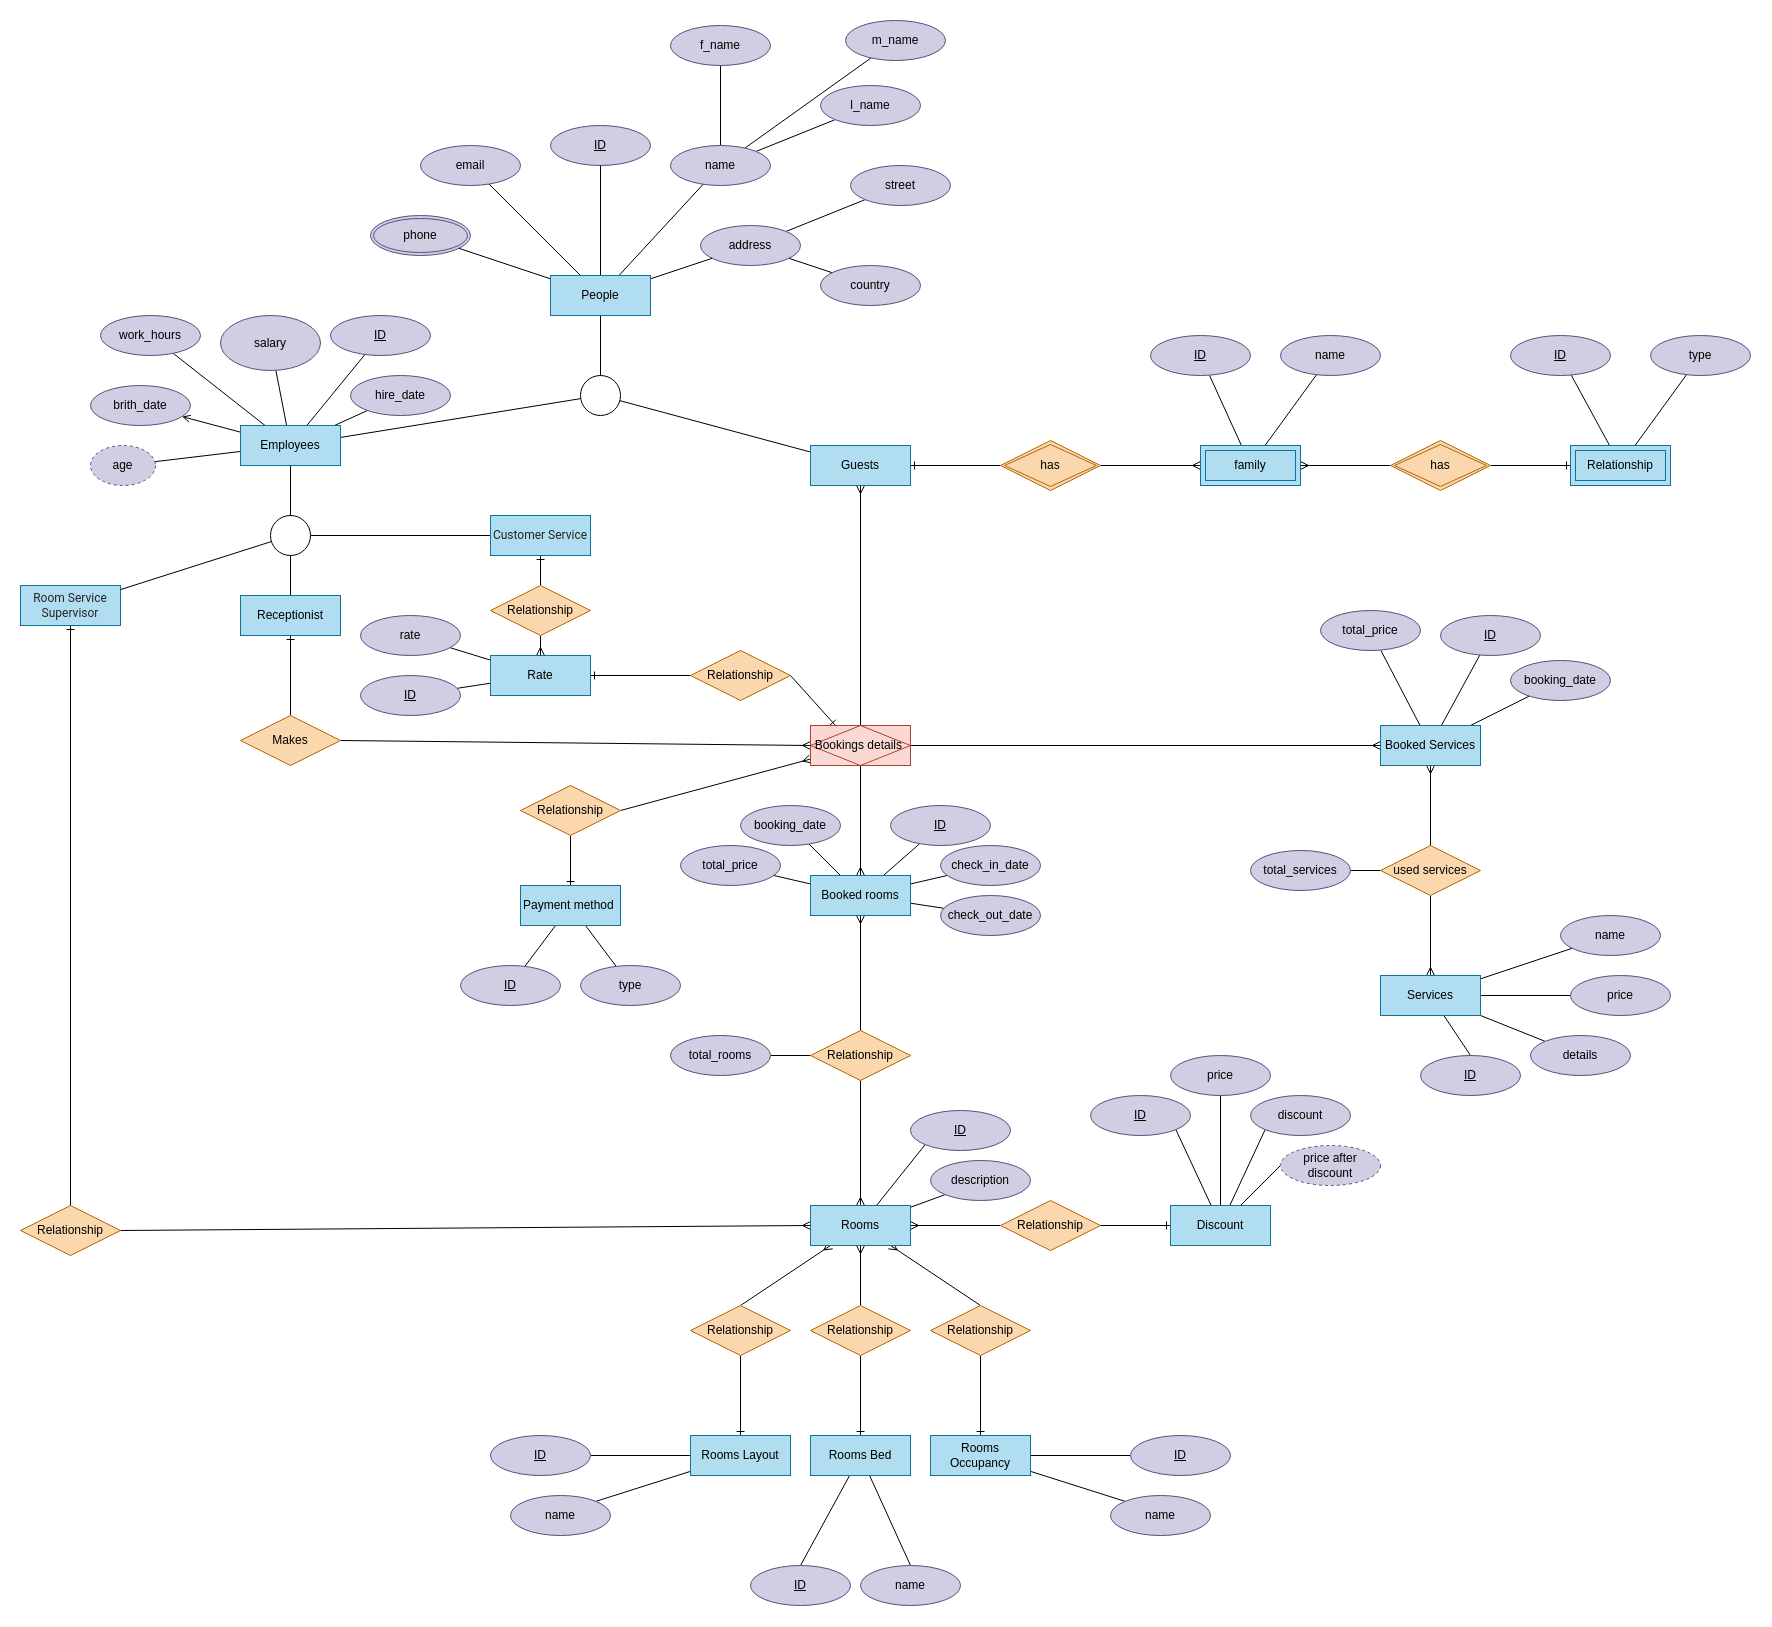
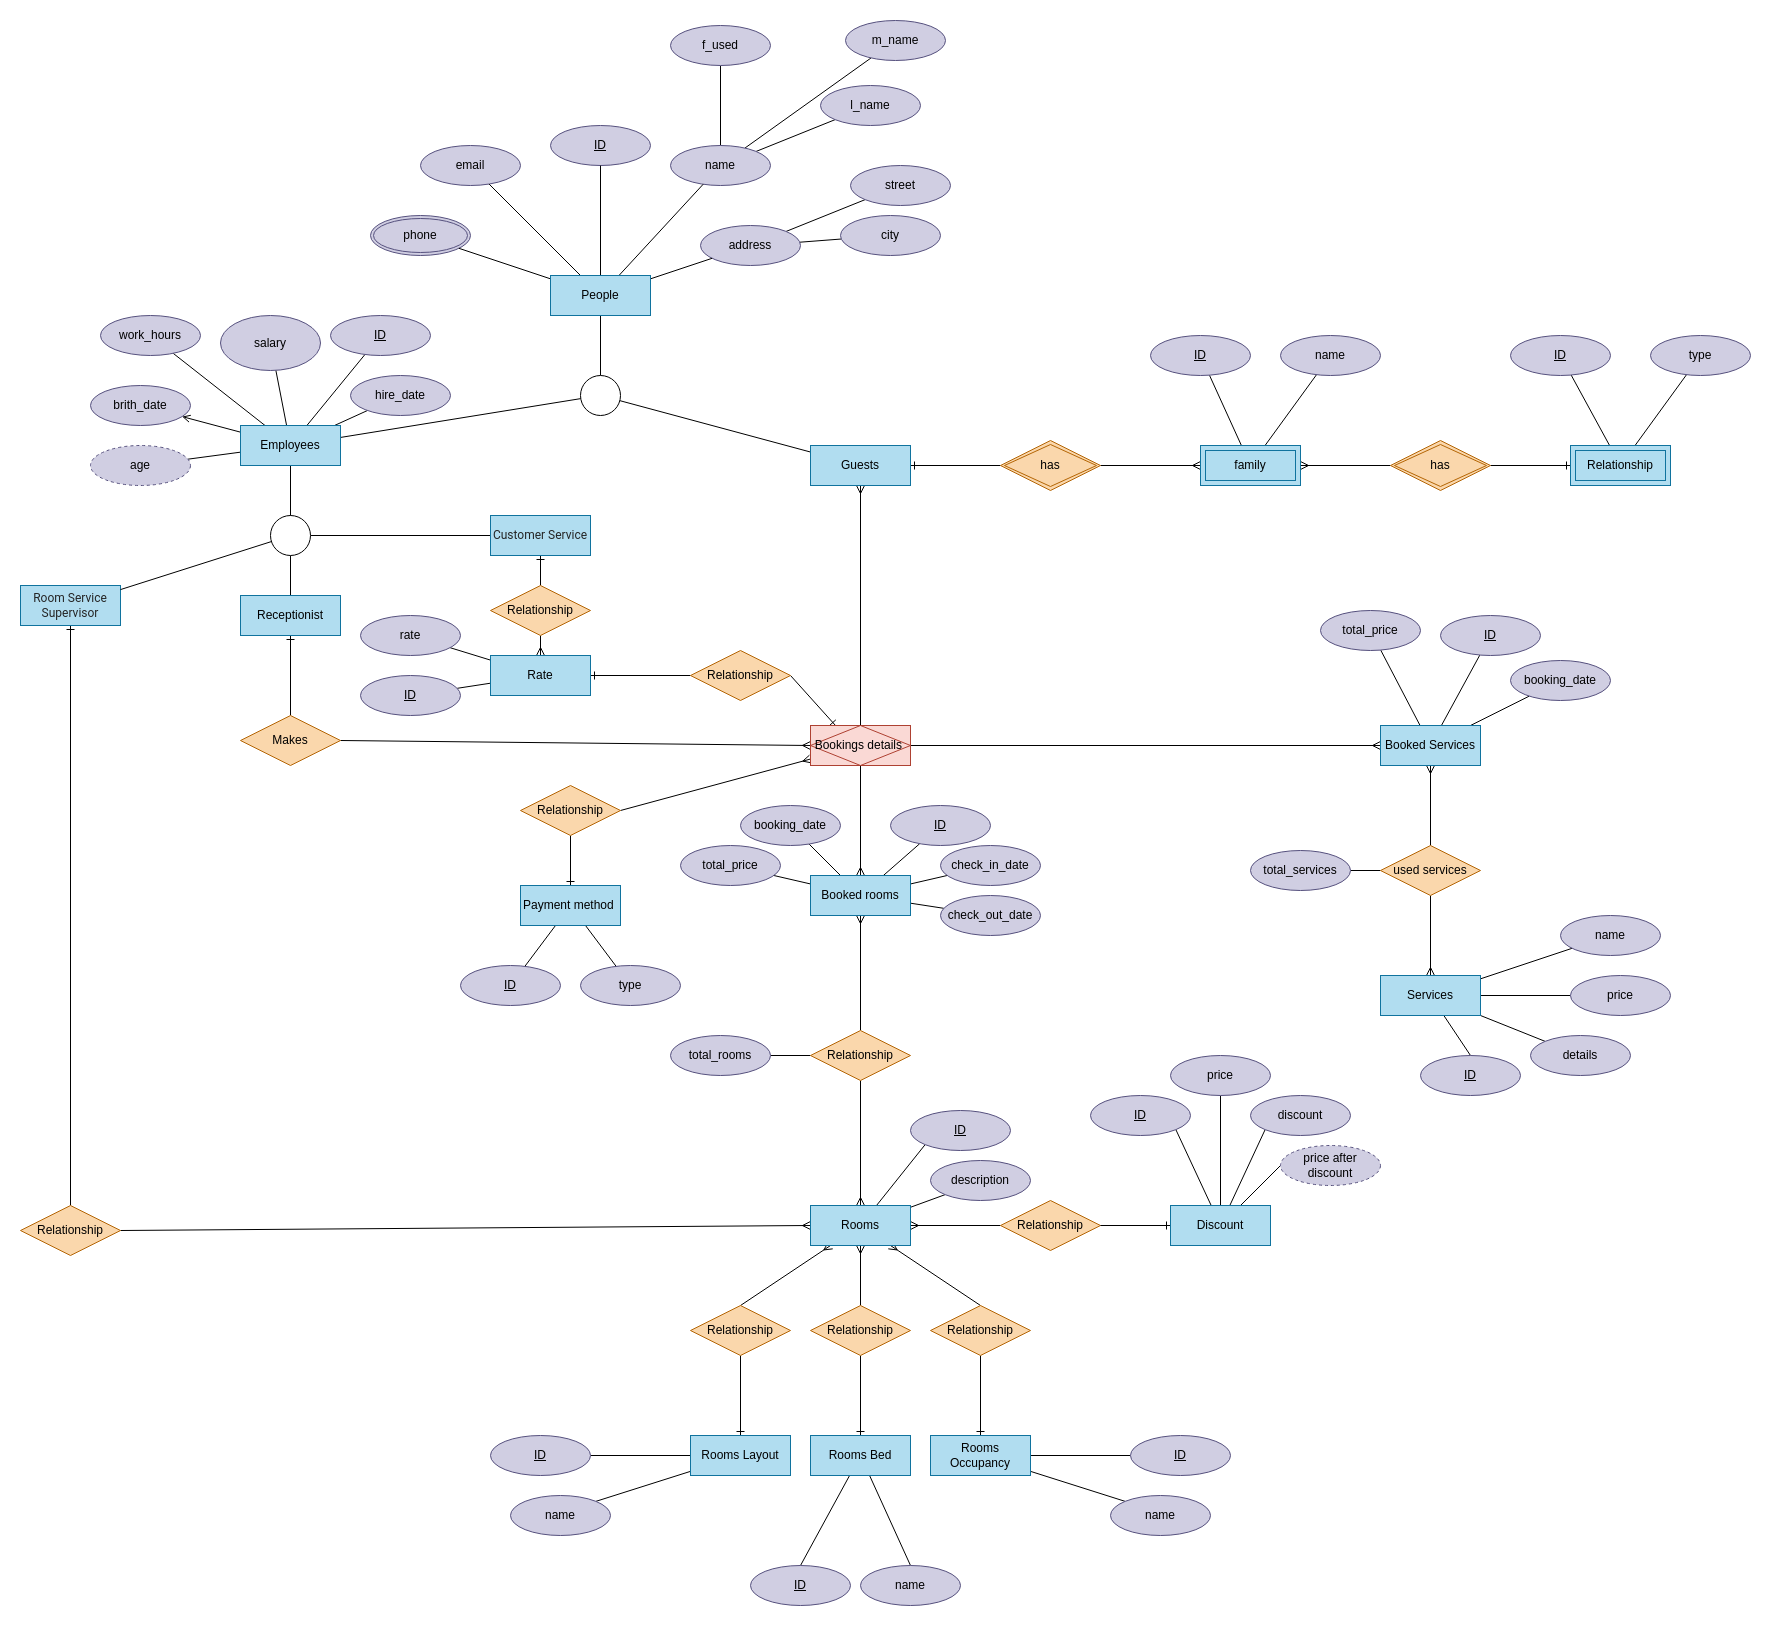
node "f_name": label "f_name" -> "f_used"
node "city": added
edge "city" -- "address": added
edge "address" -- "country": removed
node "country": removed
node "age": size 65x40 -> 100x40
